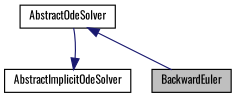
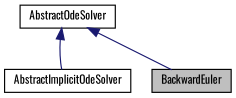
edge "AbstractOdeSolver" -> "AbstractImplicitOdeSolver": reversed
